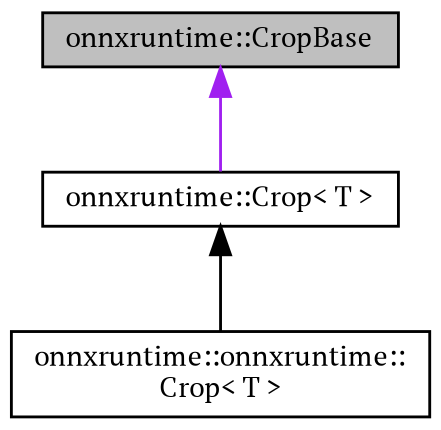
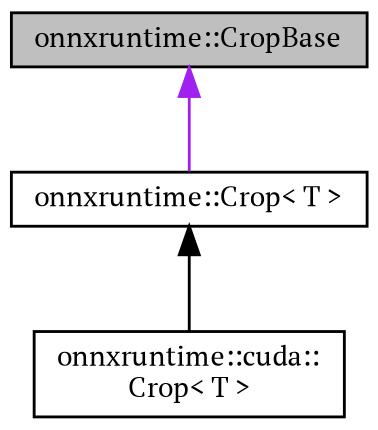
node "onnxruntime::onnxruntime:: Crop< T >": label "onnxruntime::onnxruntime:: Crop< T >" -> "onnxruntime::cuda:: Crop< T >"
